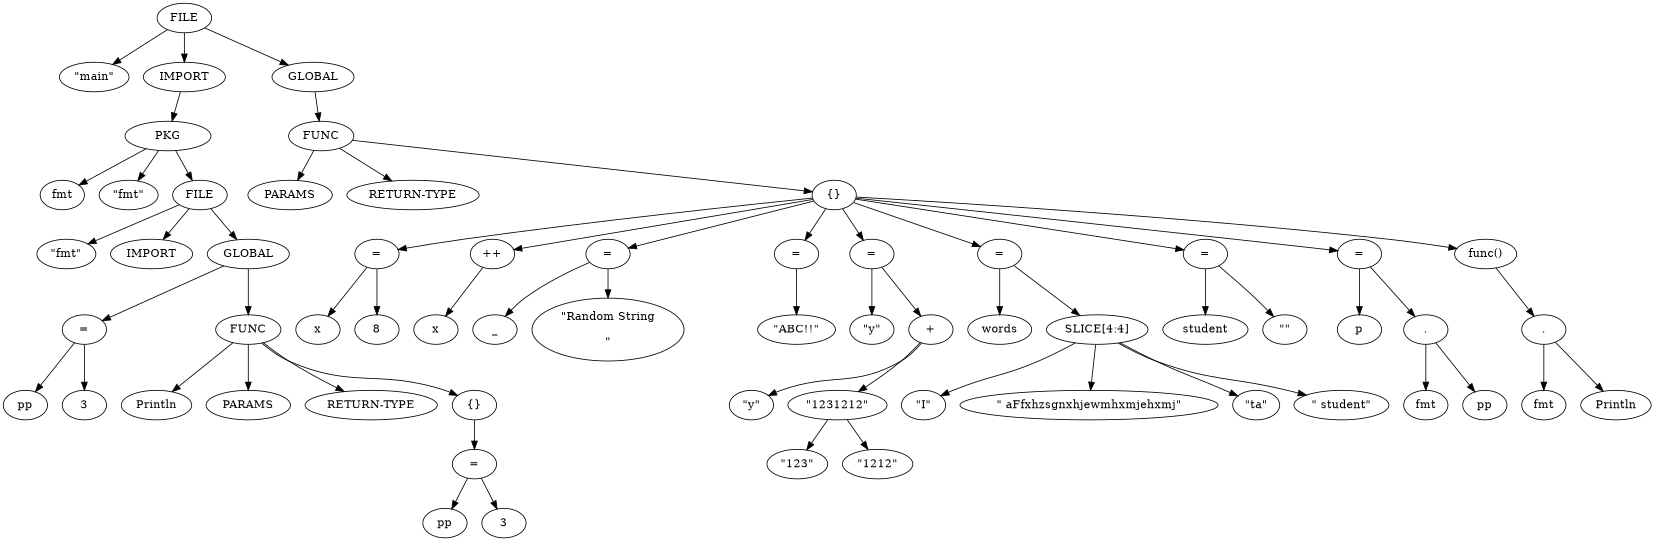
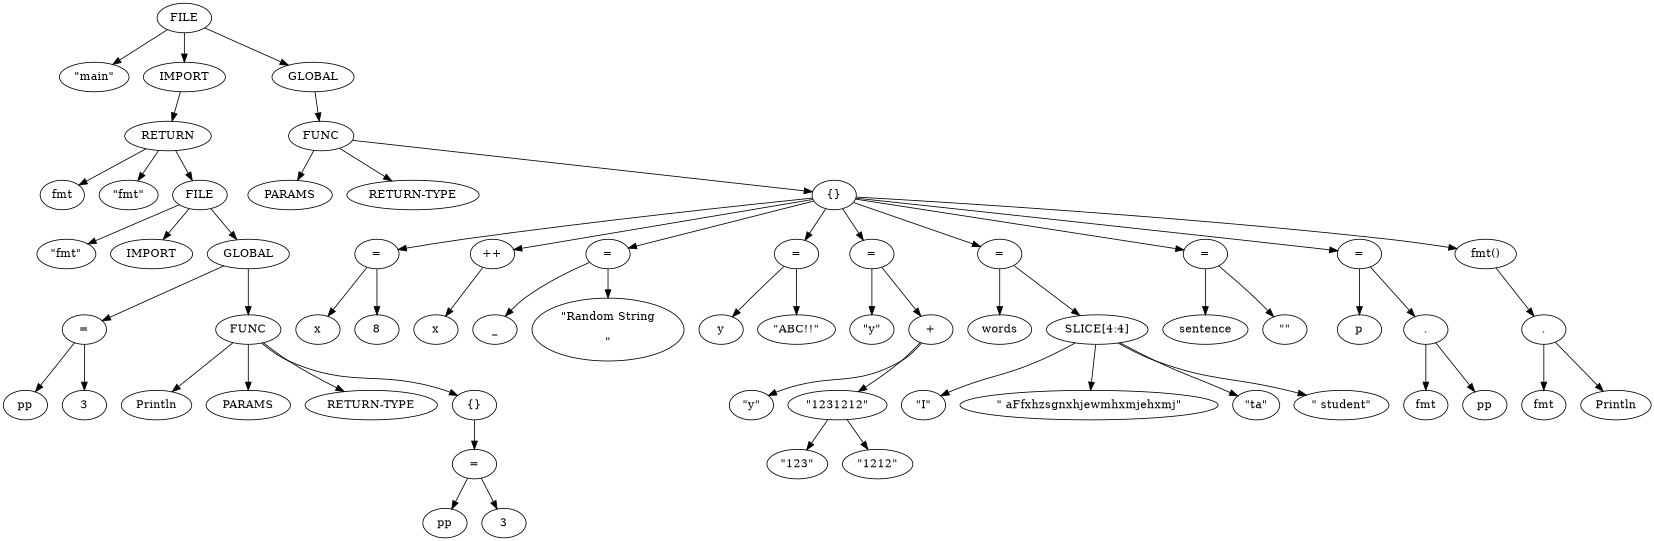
node "PKG": label "PKG" -> "RETURN"
node "func()": label "func()" -> "fmt()"
node "y": added
node "student": label "student" -> "sentence"
